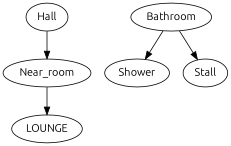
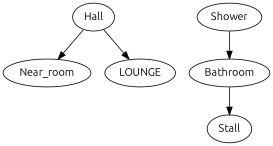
edge "Bathroom" -> "Shower": reversed
edge "Near_room" -> "LOUNGE": now "Hall" -> "LOUNGE"
